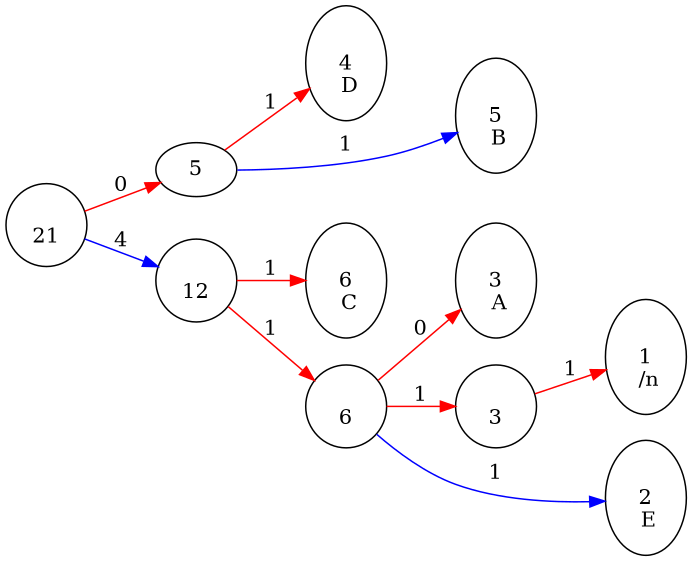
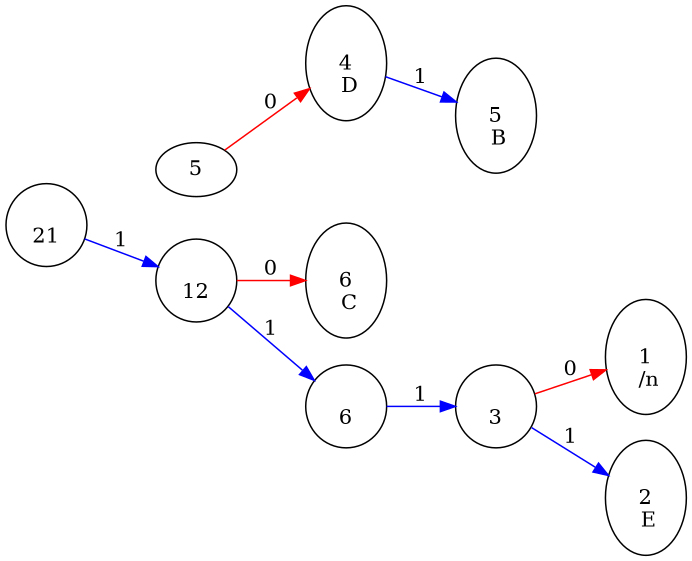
edge "5" -> "4 D": label "1" -> "0"
edge "5" -> "5 B": now "4 D" -> "5 B"
edge "21" -> "5": removed, label "0"
edge "21" -> "12": label "4" -> "1"
edge "12" -> "6 C": label "1" -> "0"
node "3 A": removed
edge "12" -> "6": color red -> blue
edge "3" -> "1 /n": label "1" -> "0"
edge "6" -> "3": color red -> blue
edge "6" -> "2 E": now "3" -> "2 E"
